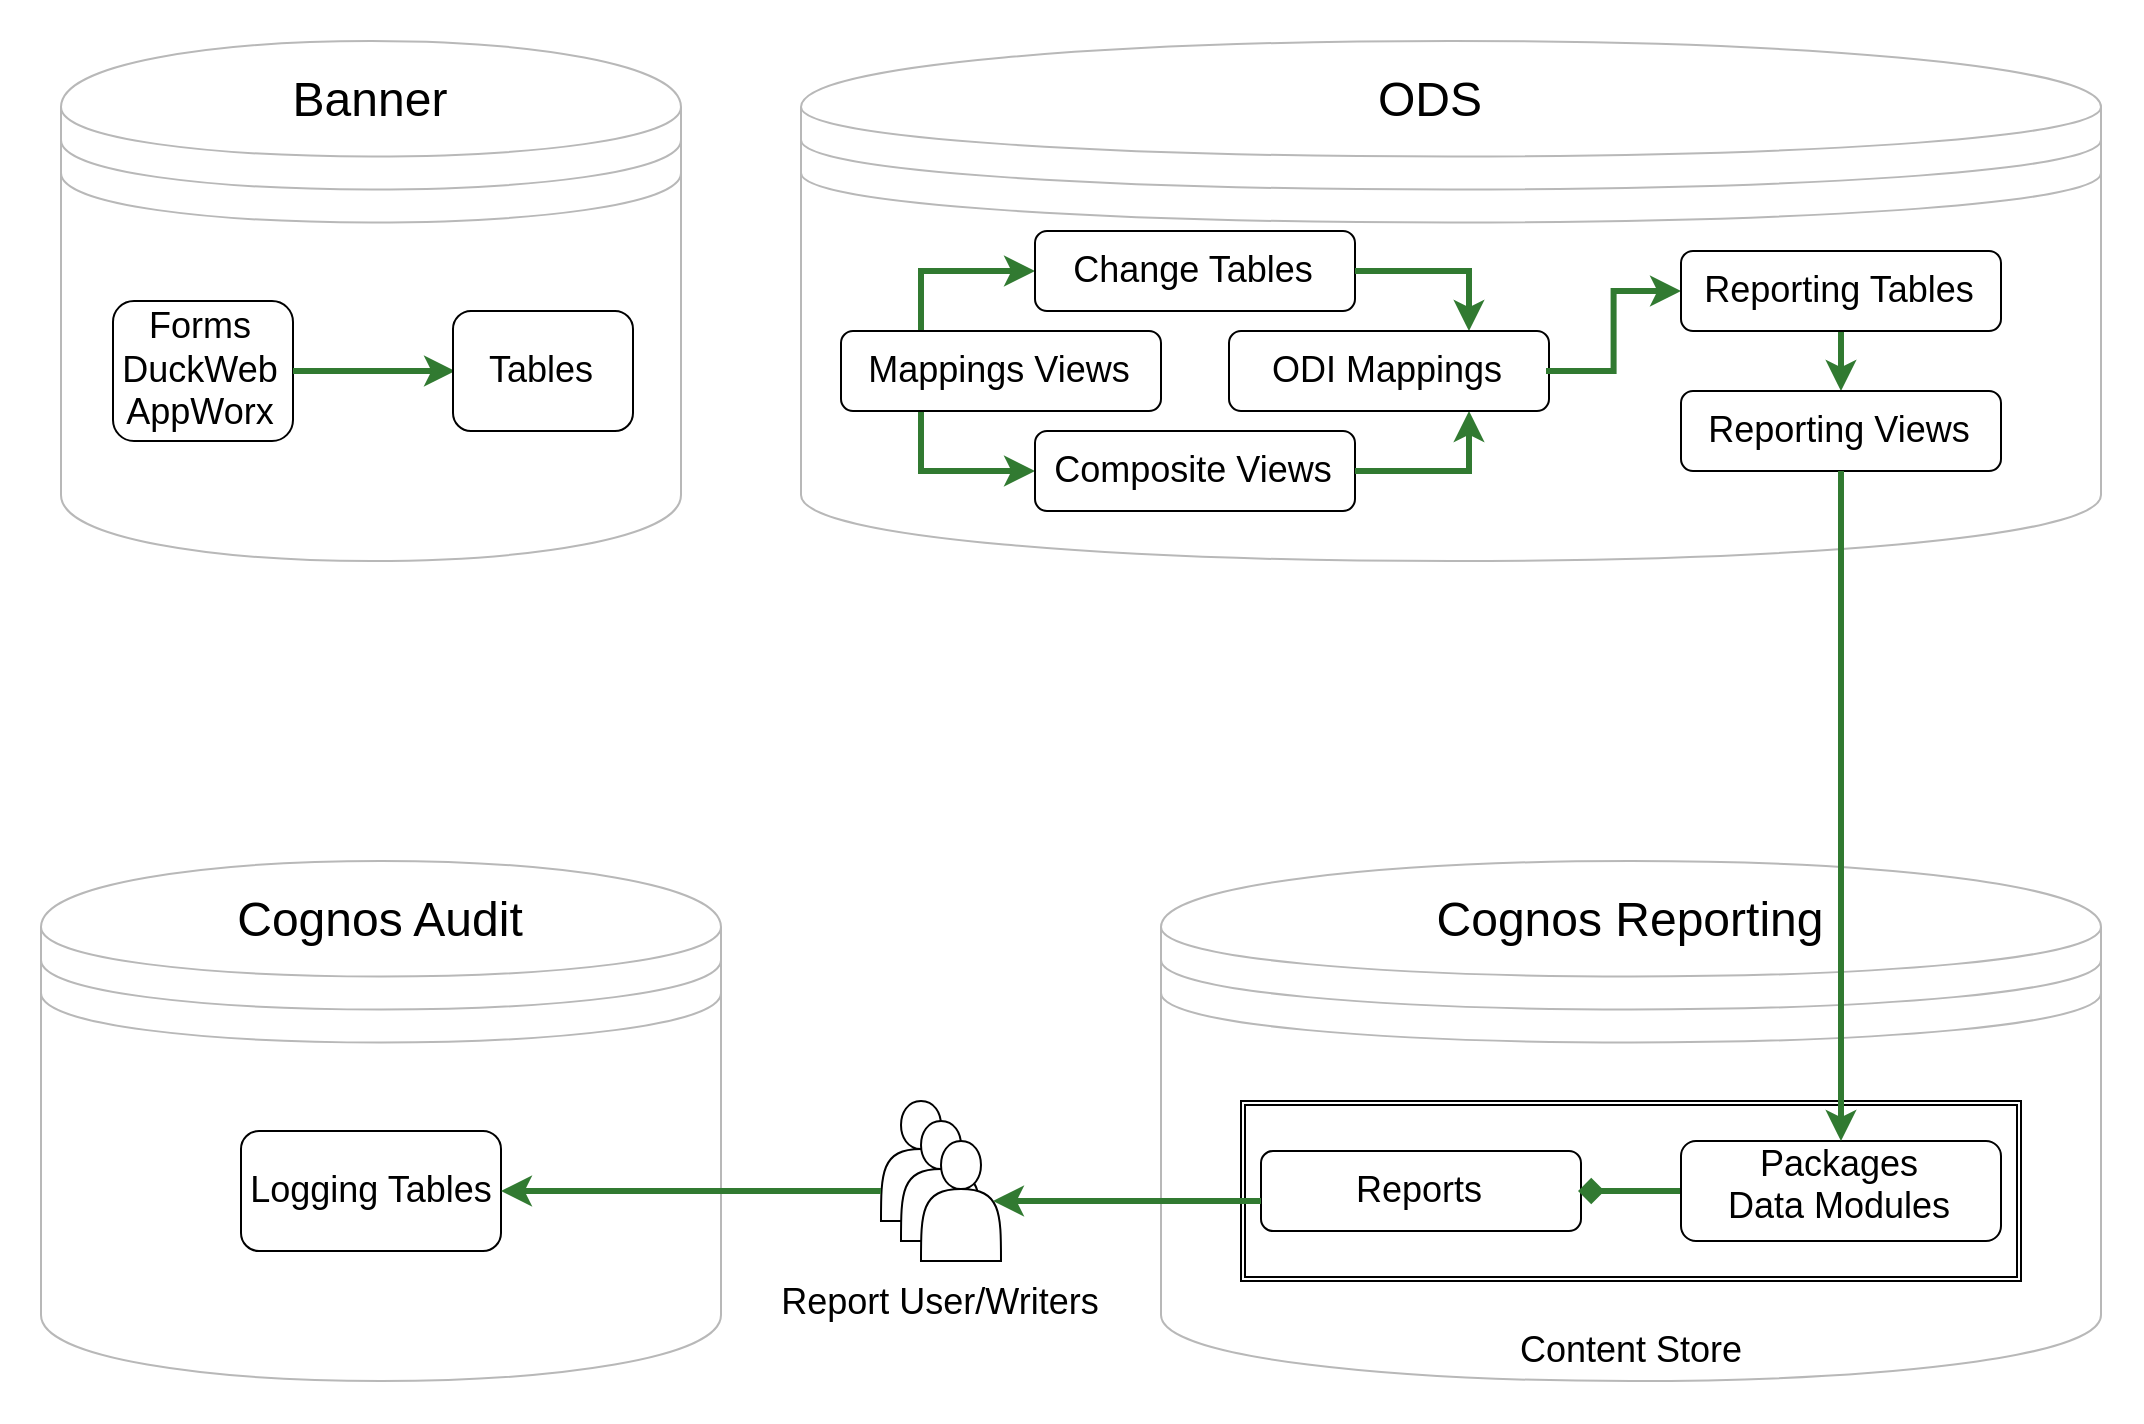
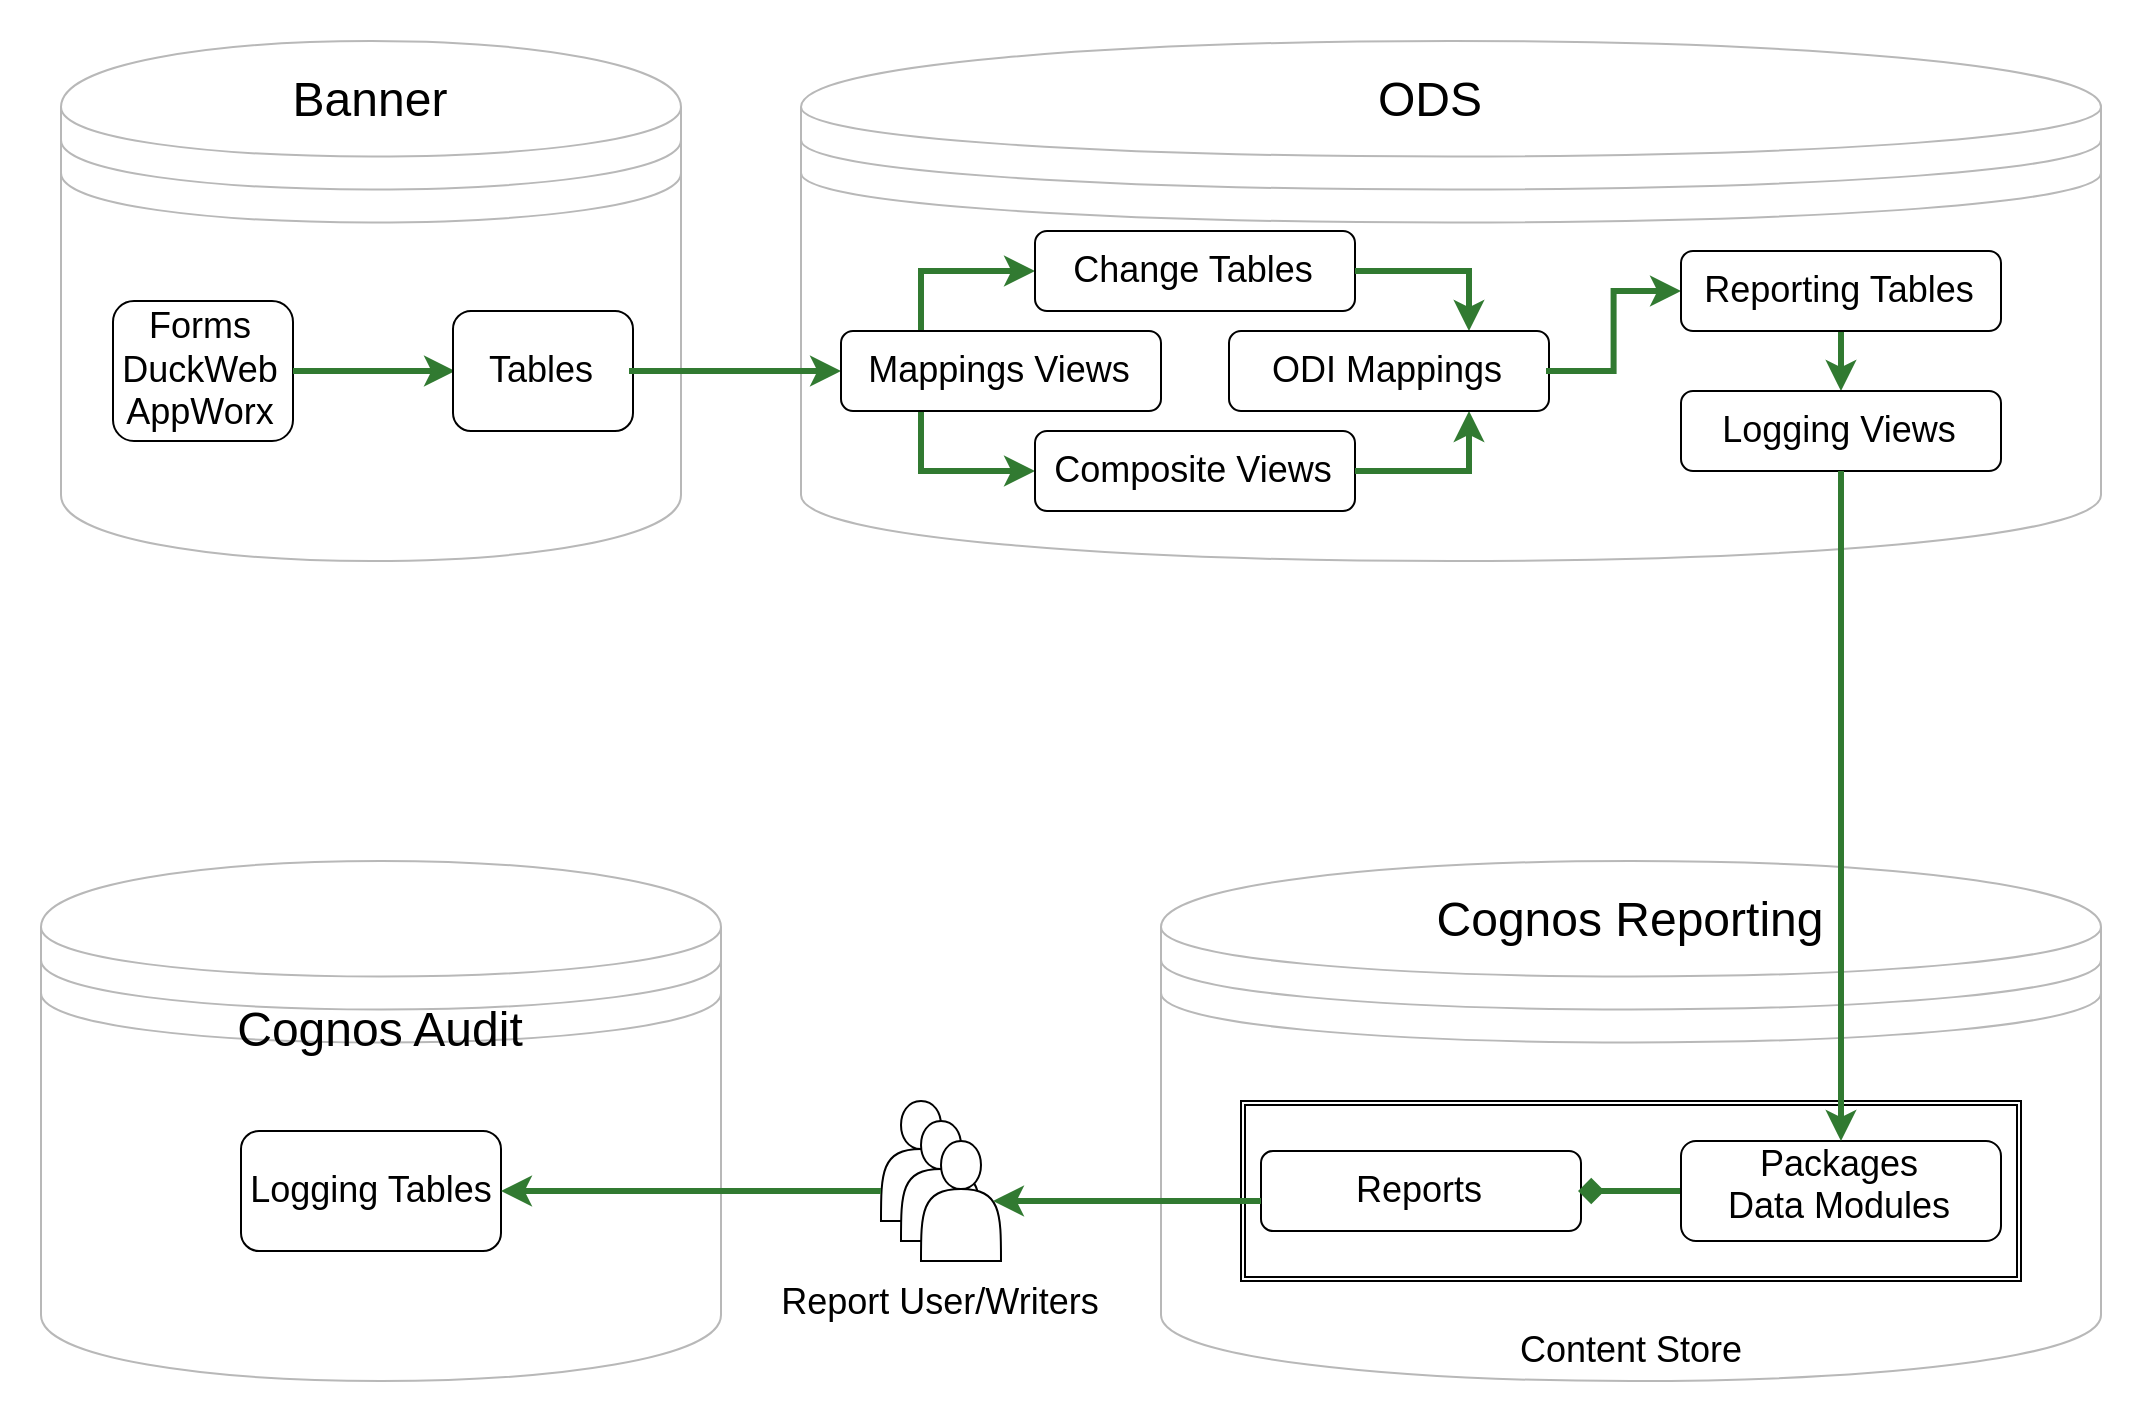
edge "Tables" -> "Mappings Views": added
node "Reporting Views": label "Reporting Views" -> "Logging Views"
node "Cognos Audit": moved (381, 921) -> (381, 1031)
